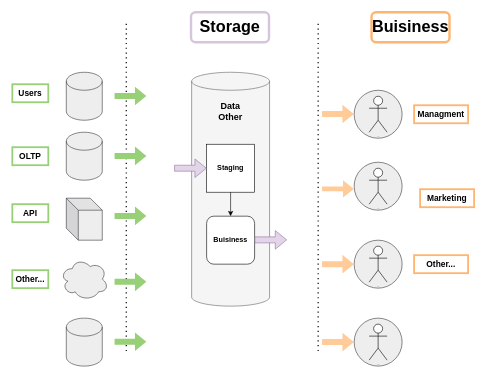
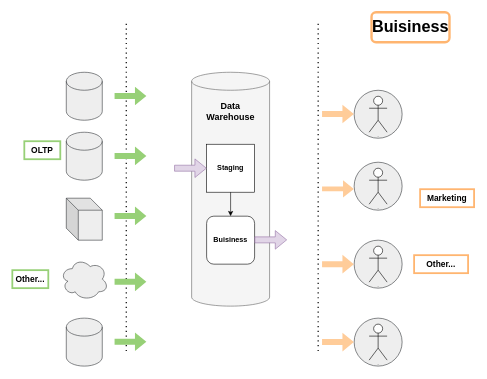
node "Storage": removed
node "Users": removed
node "Data Other": label "Data Other" -> "Data Warehouse"
node "Managment": removed
node "OLTP": moved (30, 156) -> (42, 150)
node "API": removed
